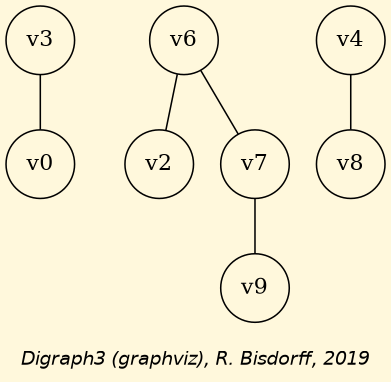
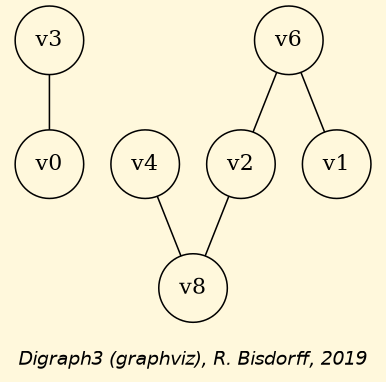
node "v7": label "v7" -> "v1"
edge "v2" -- "v8": added
node "v9": removed
